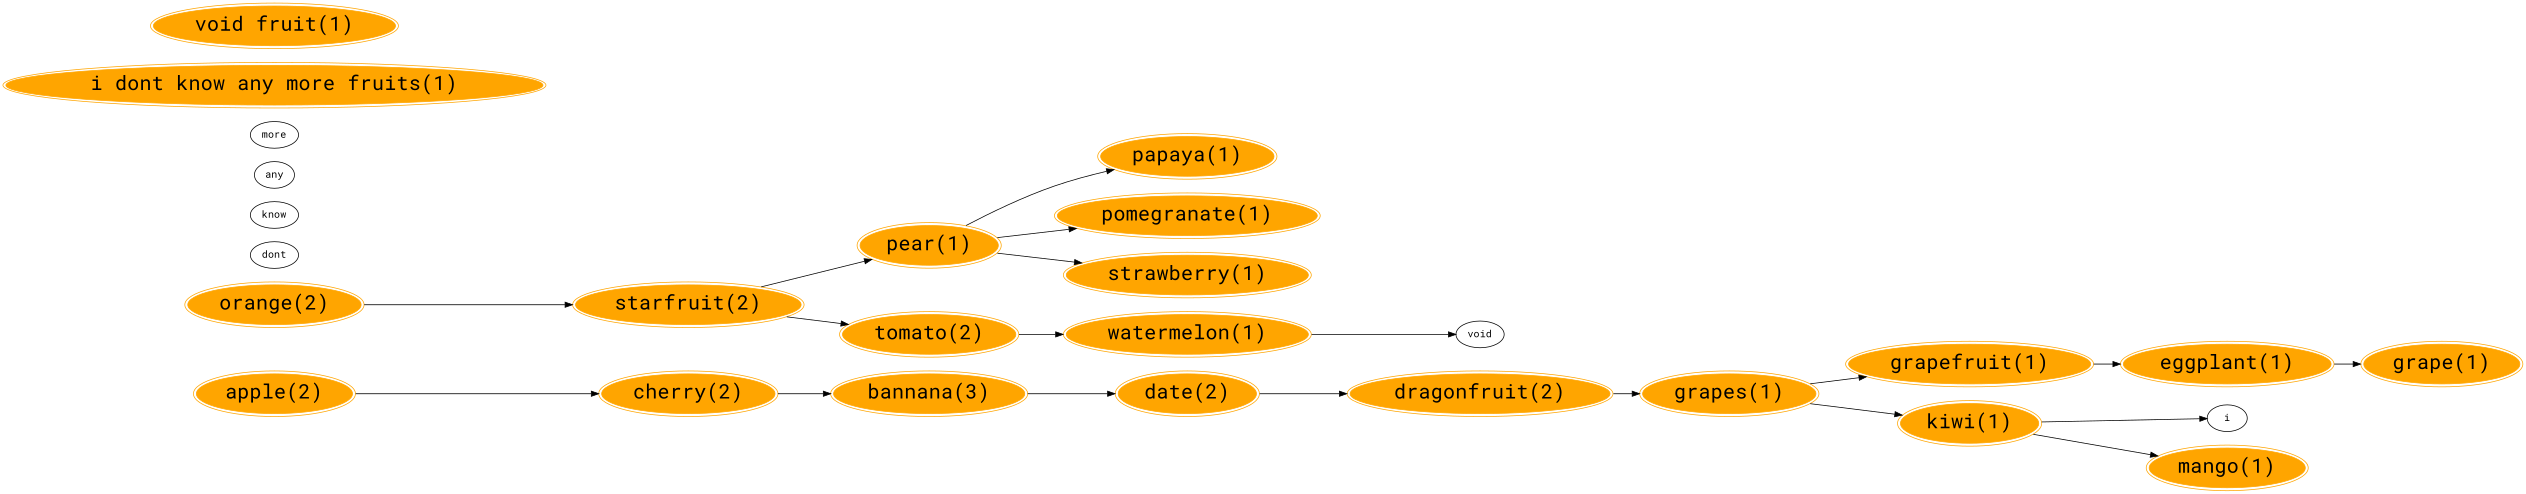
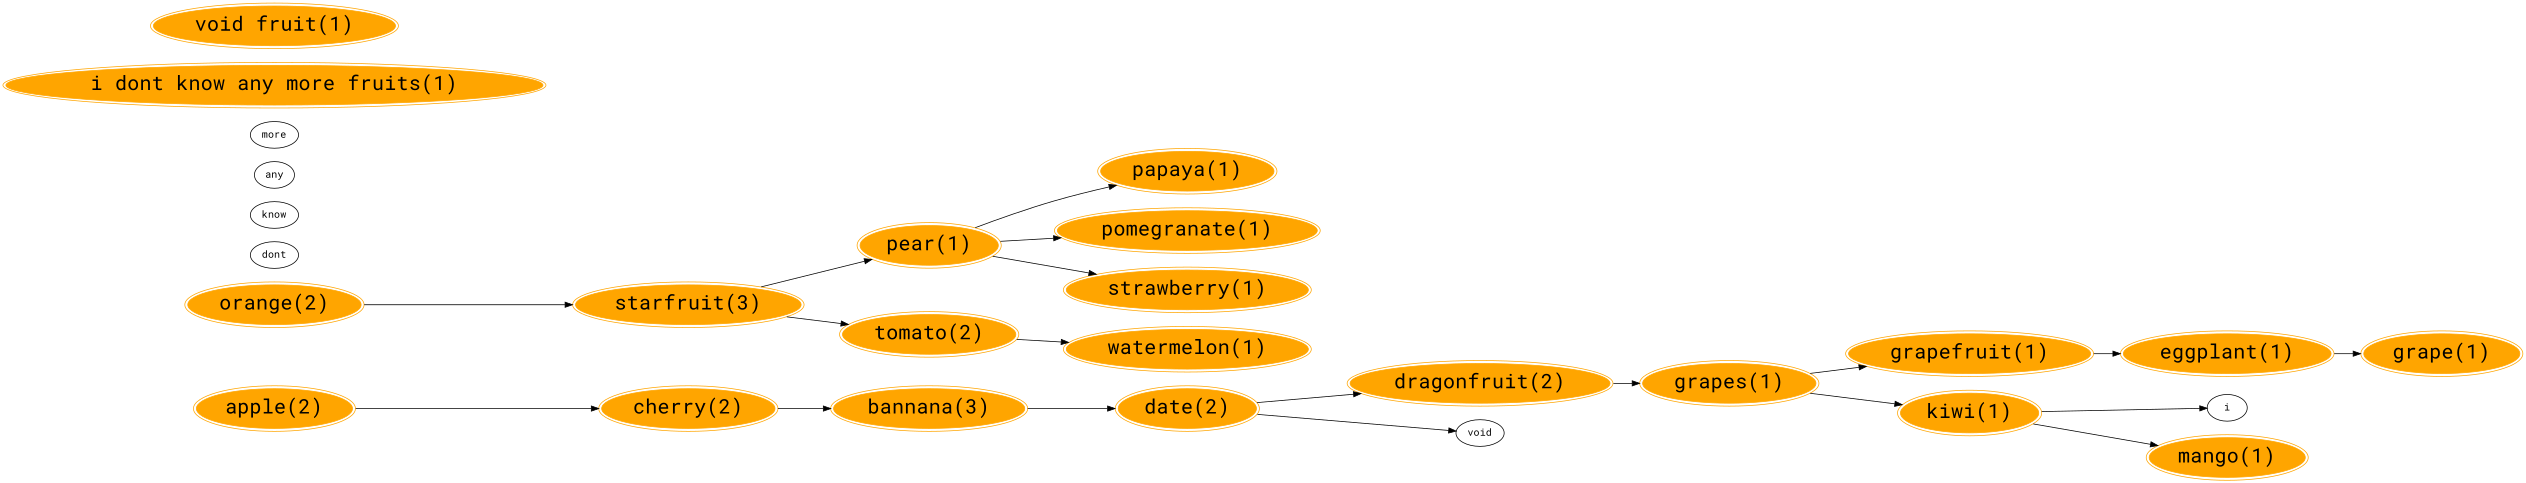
node "starfruit(2)": label "starfruit(2)" -> "starfruit(3)"
edge "watermelon(1)" -> "void": now "date(2)" -> "void"
